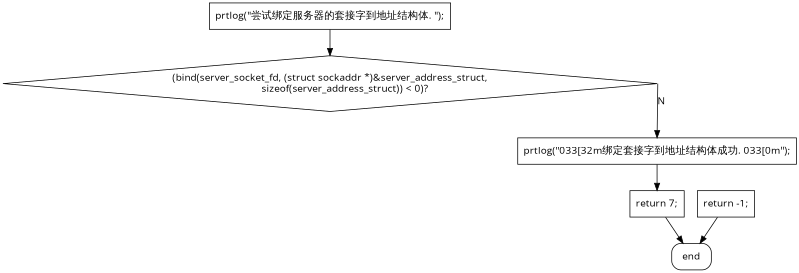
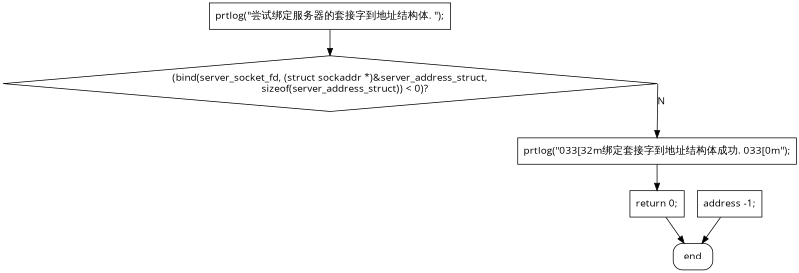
node "return 7;": label "return 7;" -> "return 0;"
node "return -1;": label "return -1;" -> "address -1;"
